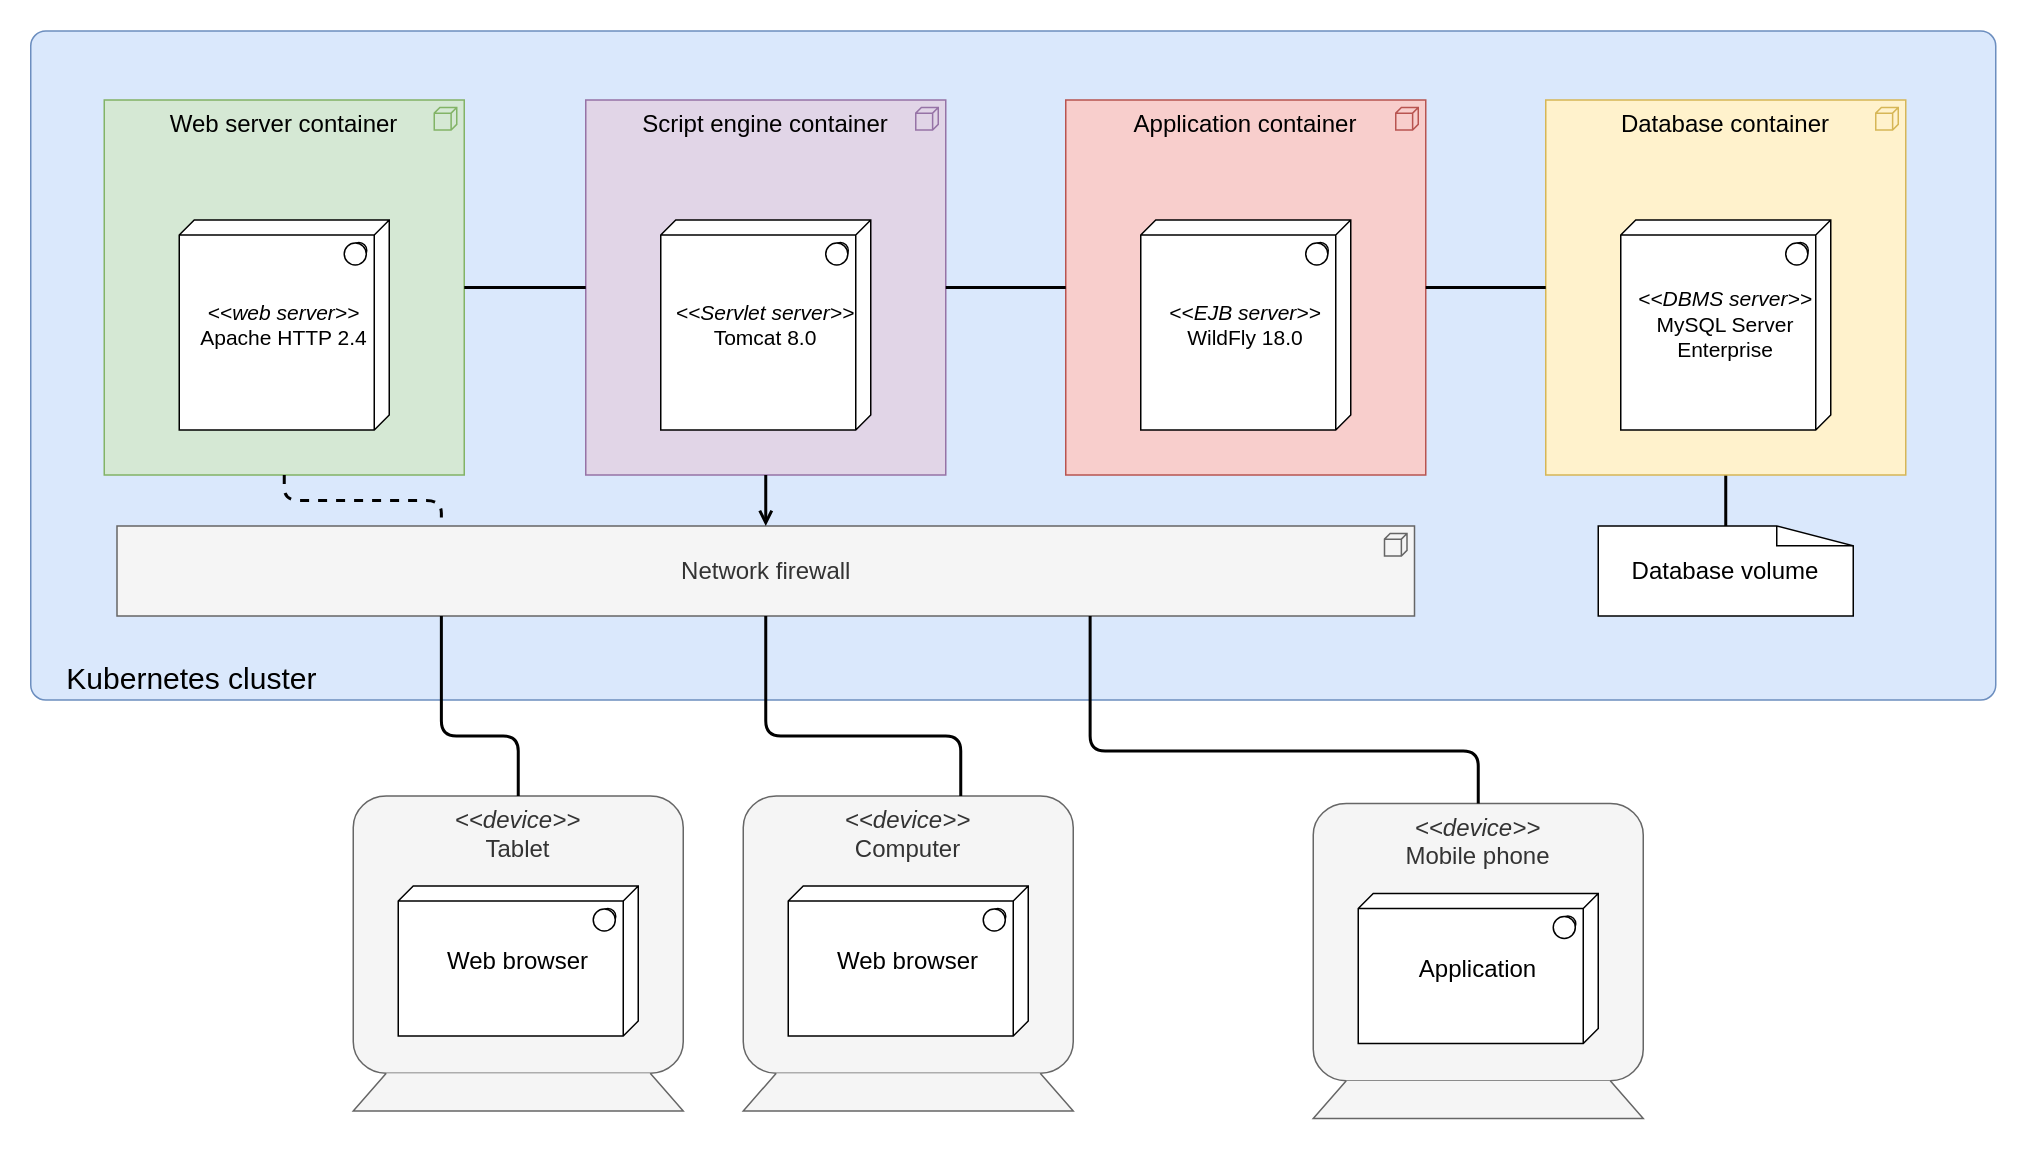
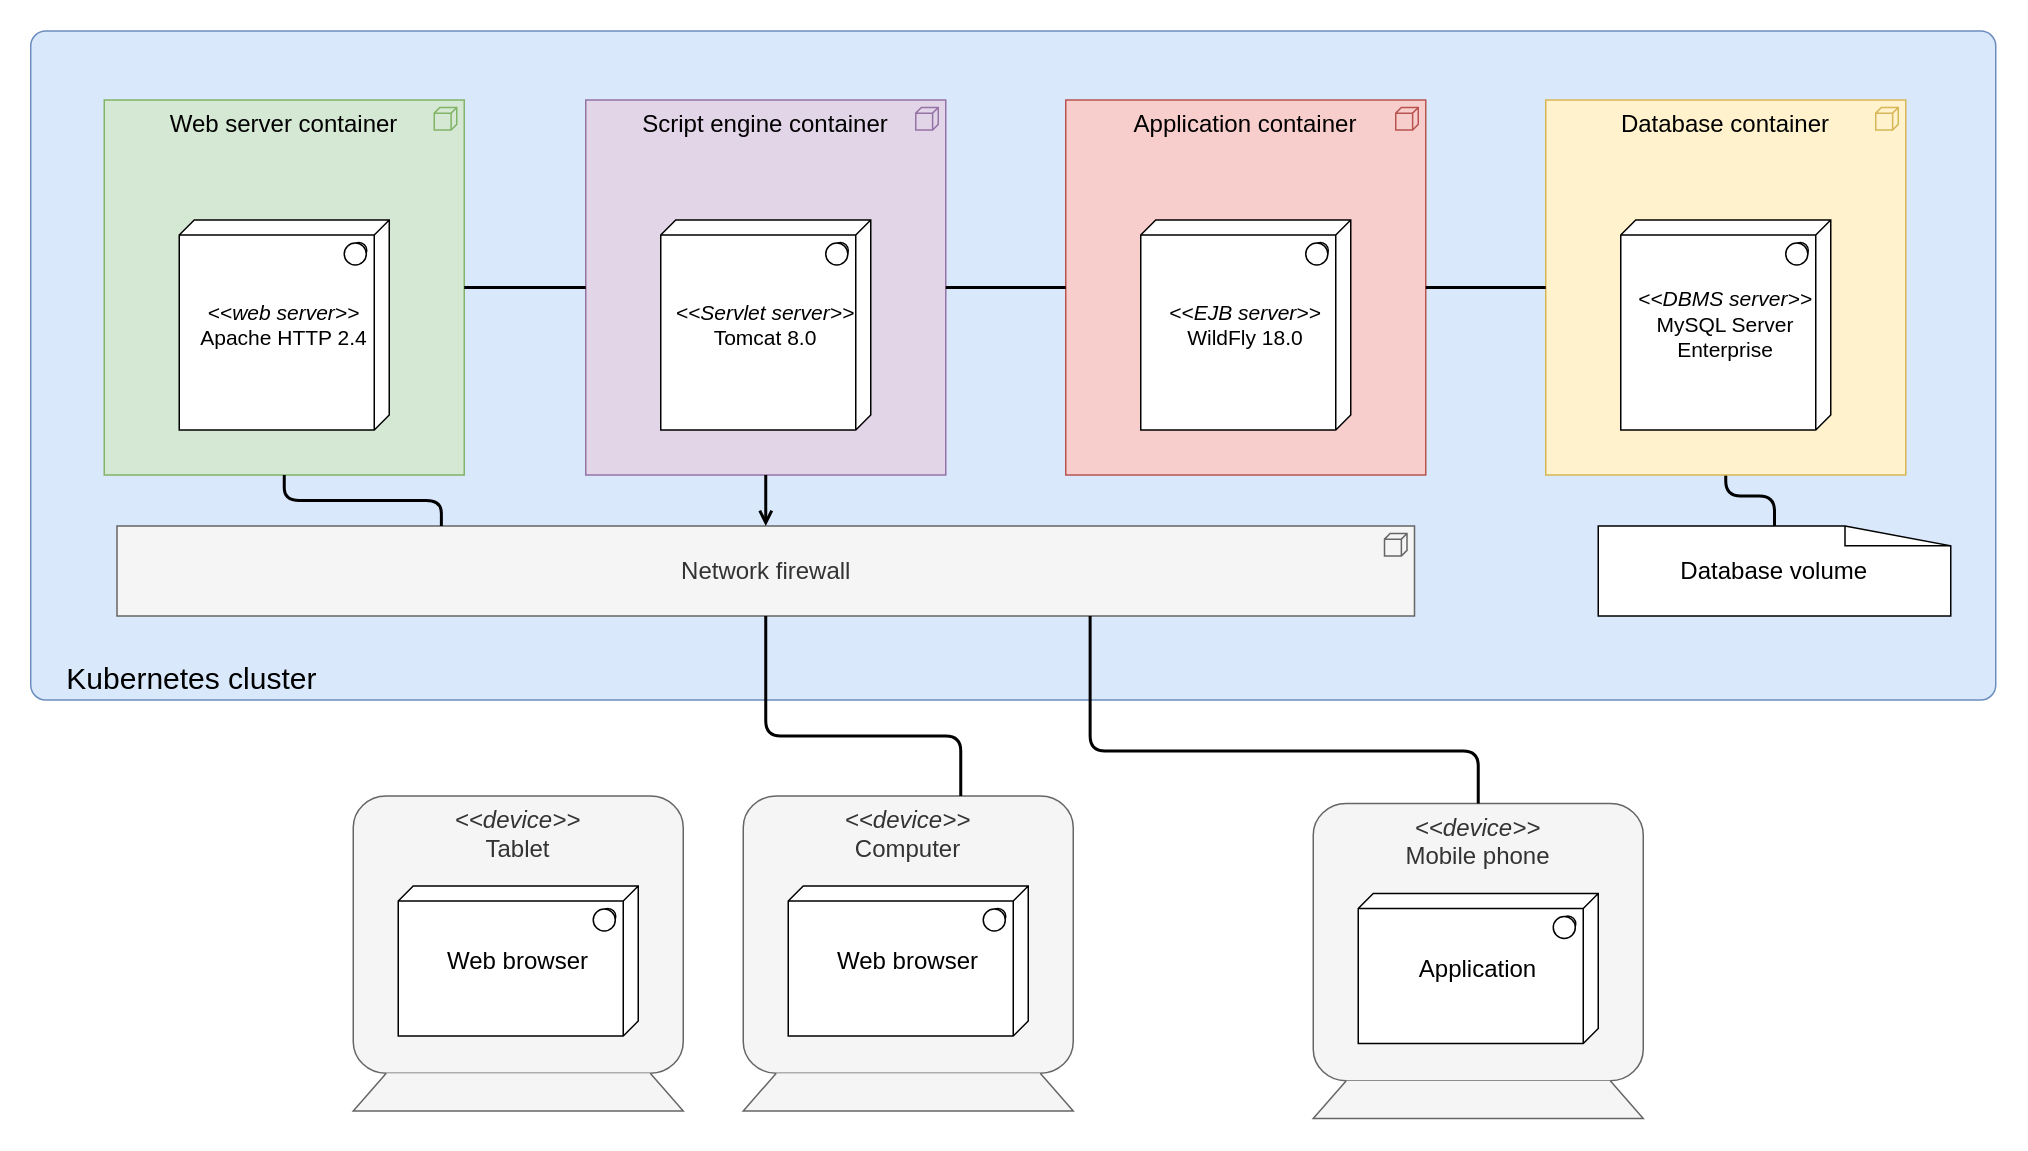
edge "Web server container" -- "Network firewall": style dashed -> solid
node "Database volume": size 255x90 -> 353x90
edge "Network firewall" -- "<<device>> Tablet": removed
